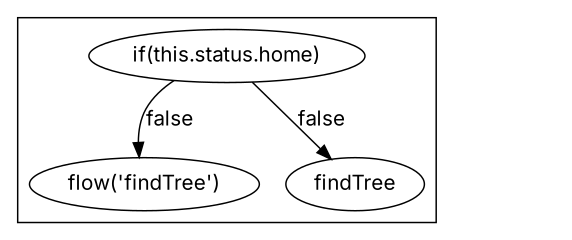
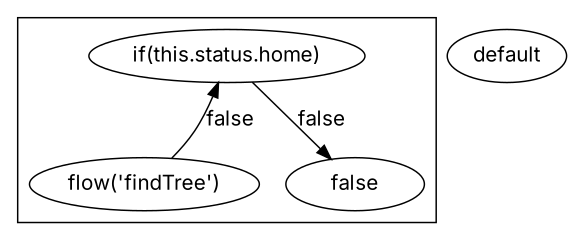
node "default": added
edge "if(this.status.home)" -> "flow('findTree')": reversed
node "findTree": label "findTree" -> "false"
